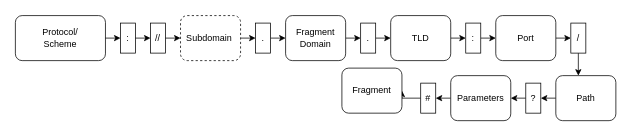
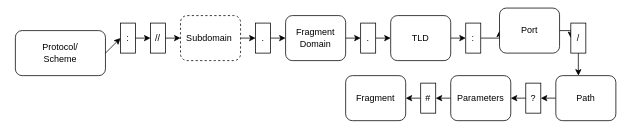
node "Protocol/ Scheme": moved (60, 38) -> (60, 53)
node "Port": moved (525, 38) -> (529, 30)
node "Fragment": moved (372, 90) -> (375, 98)
